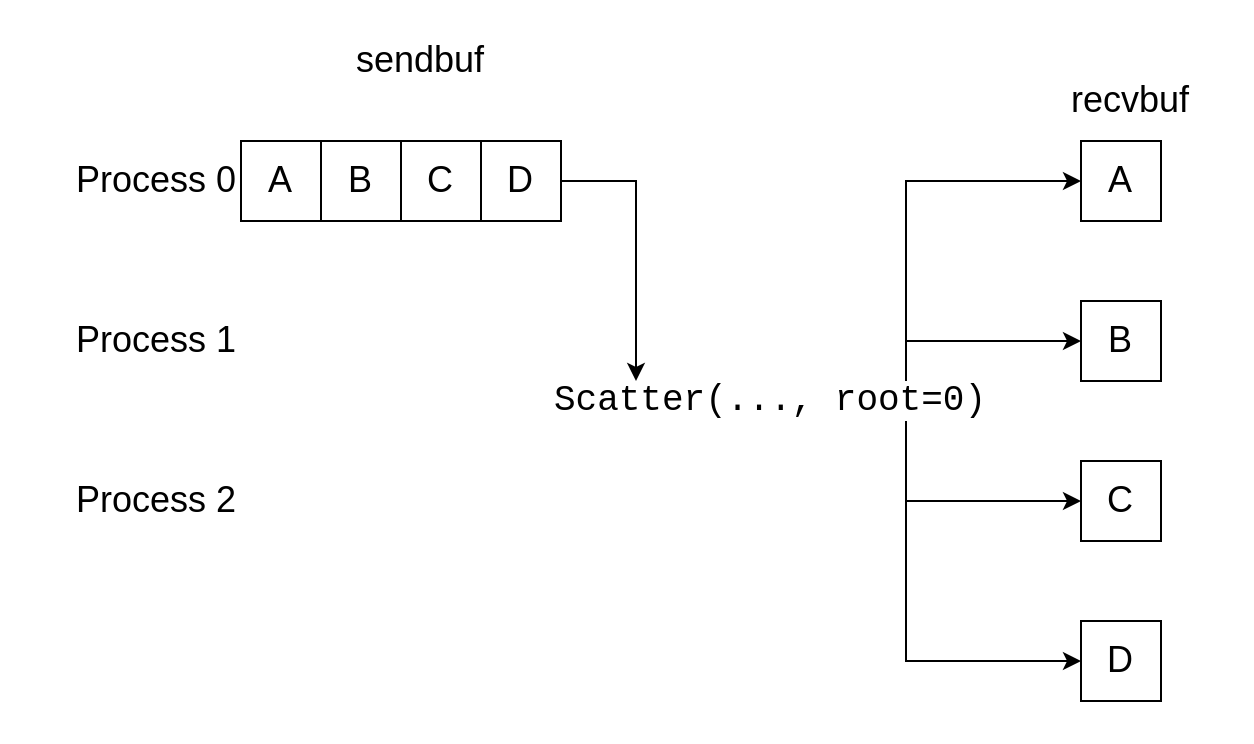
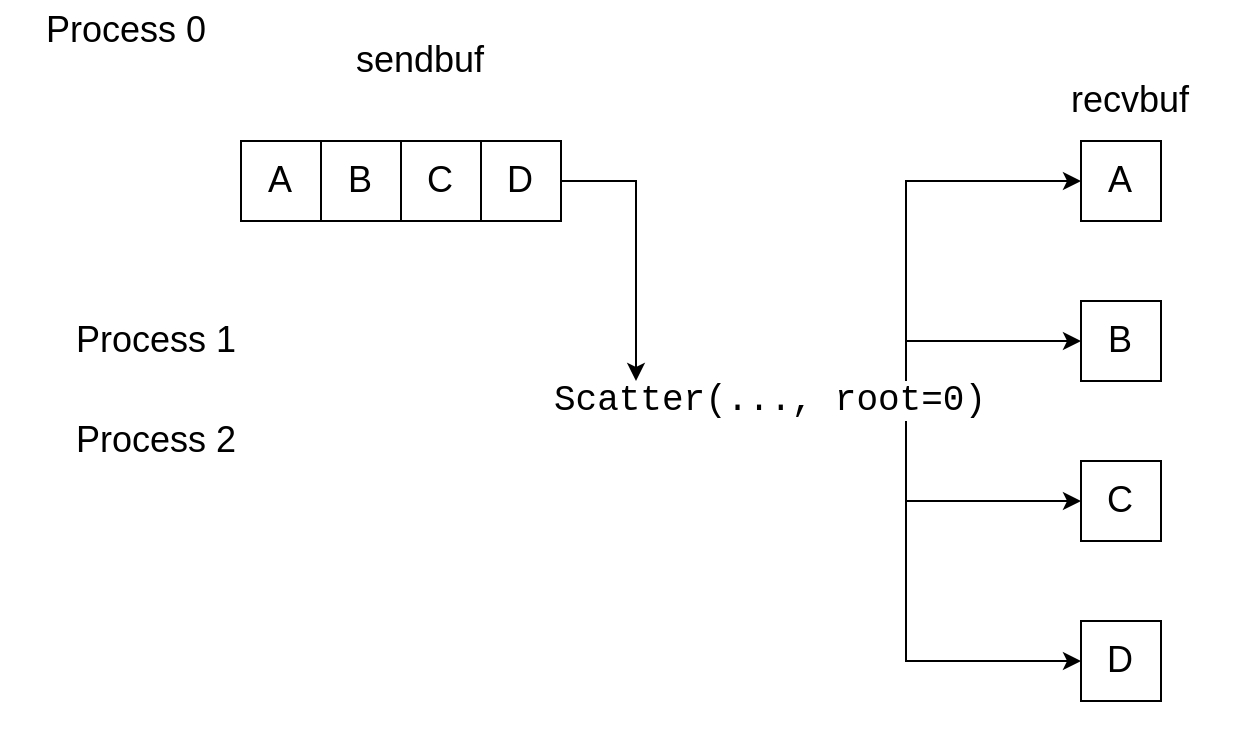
node "Process 0": moved (141, 181) -> (111, 31)
node "Process 2": moved (141, 501) -> (141, 441)
